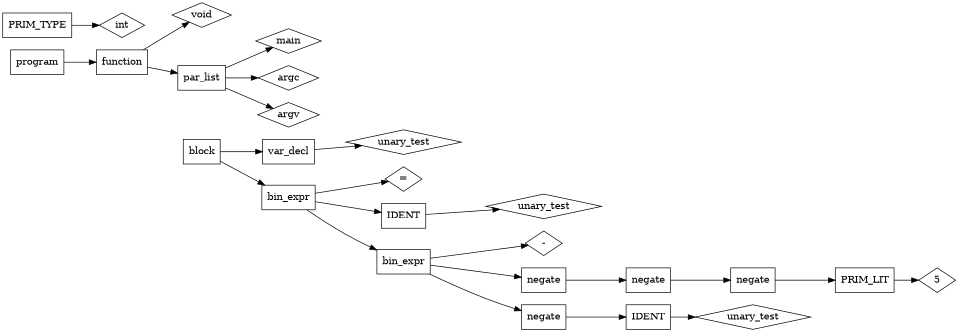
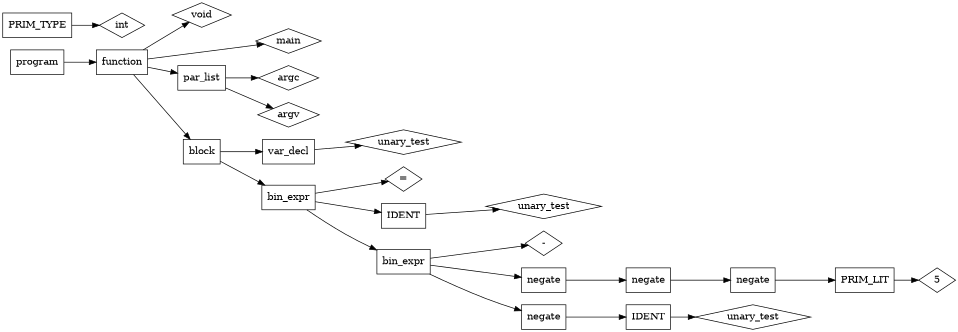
edge "par_list" -> "main": now "function" -> "main"
edge "function" -> "block": added
